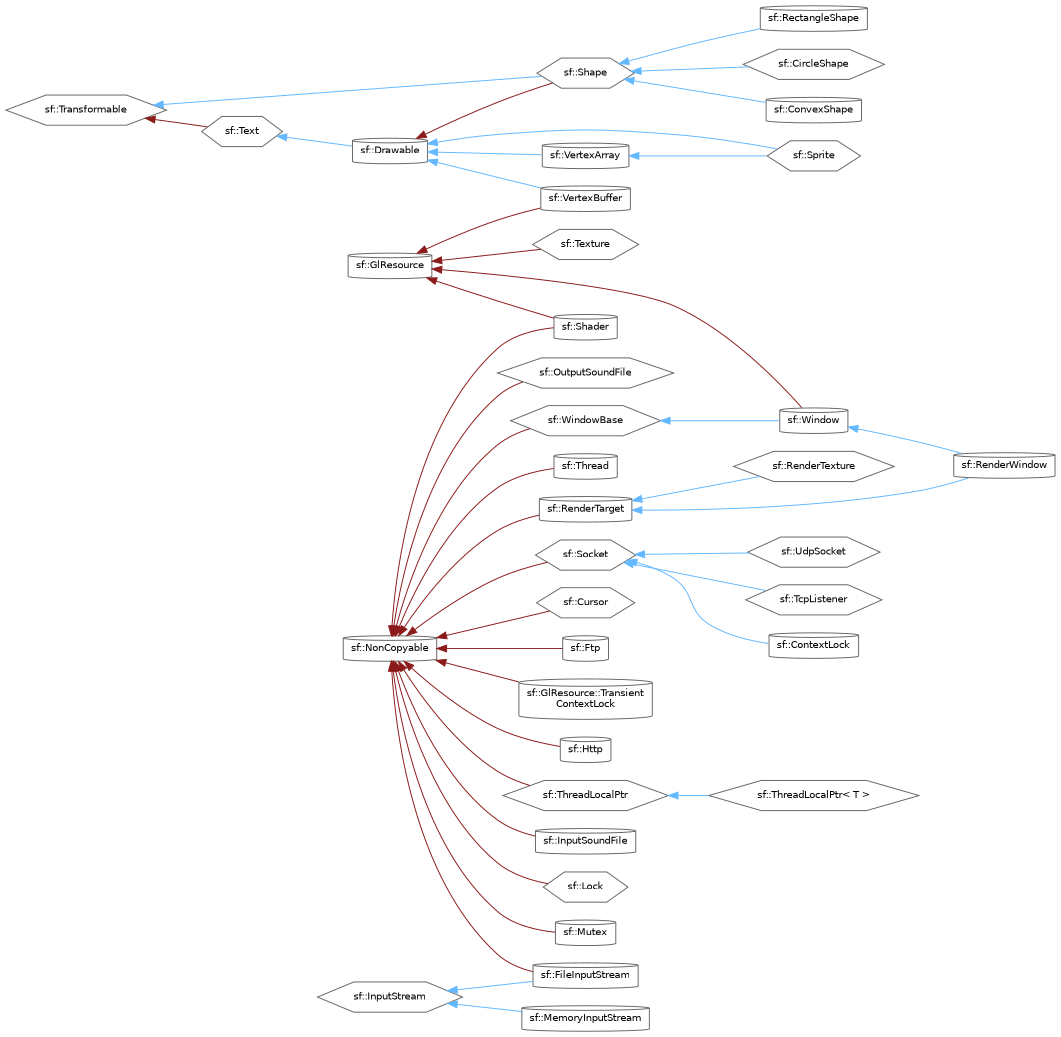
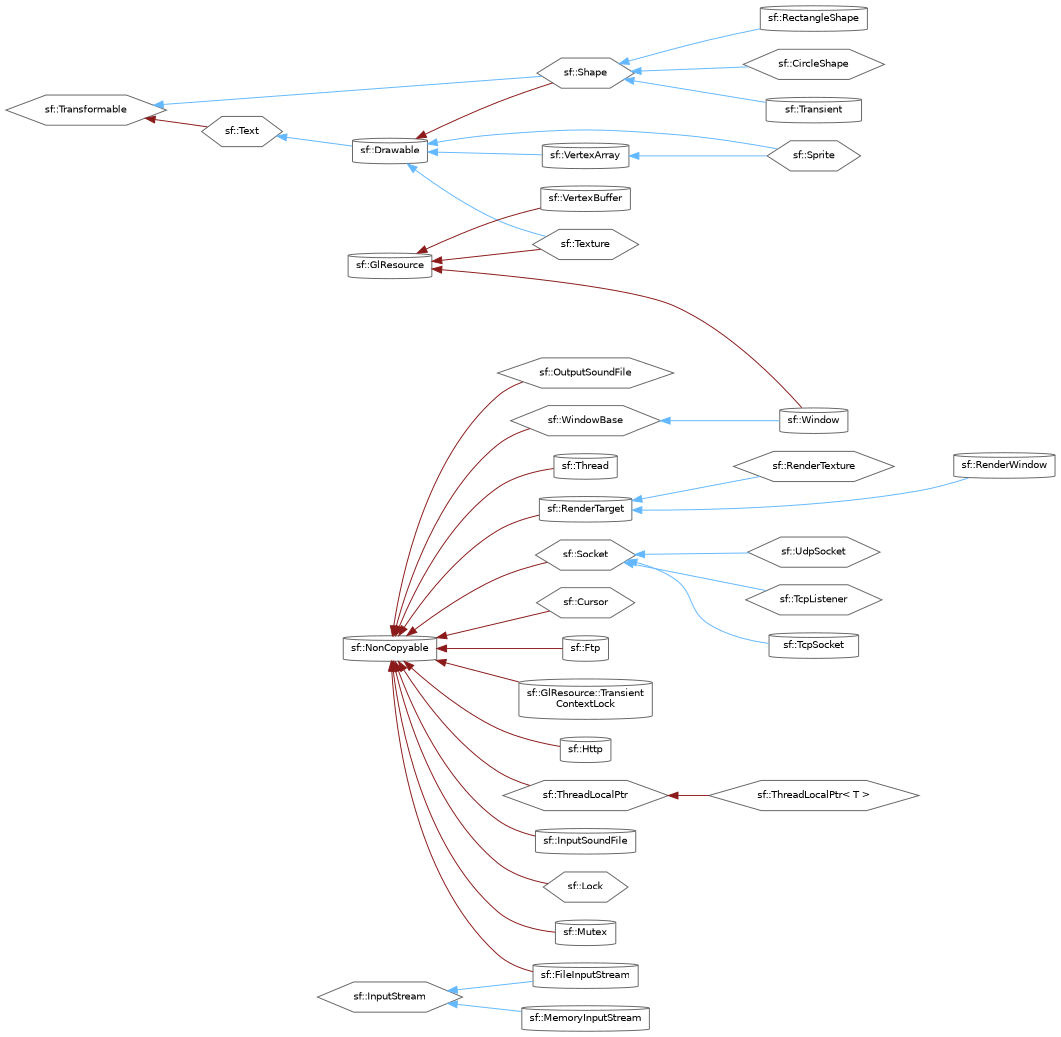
node "sf::ConvexShape": label "sf::ConvexShape" -> "sf::Transient"
edge "sf::VertexBuffer" -> "sf::Drawable": now "sf::Texture" -> "sf::Drawable"
node "sf::Shader": removed
edge "sf::RenderWindow" -> "sf::Window": removed
node "sf::ContextLock": label "sf::ContextLock" -> "sf::TcpSocket"
edge "sf::ThreadLocalPtr< T >" -> "sf::ThreadLocalPtr": color steelblue1 -> firebrick4
